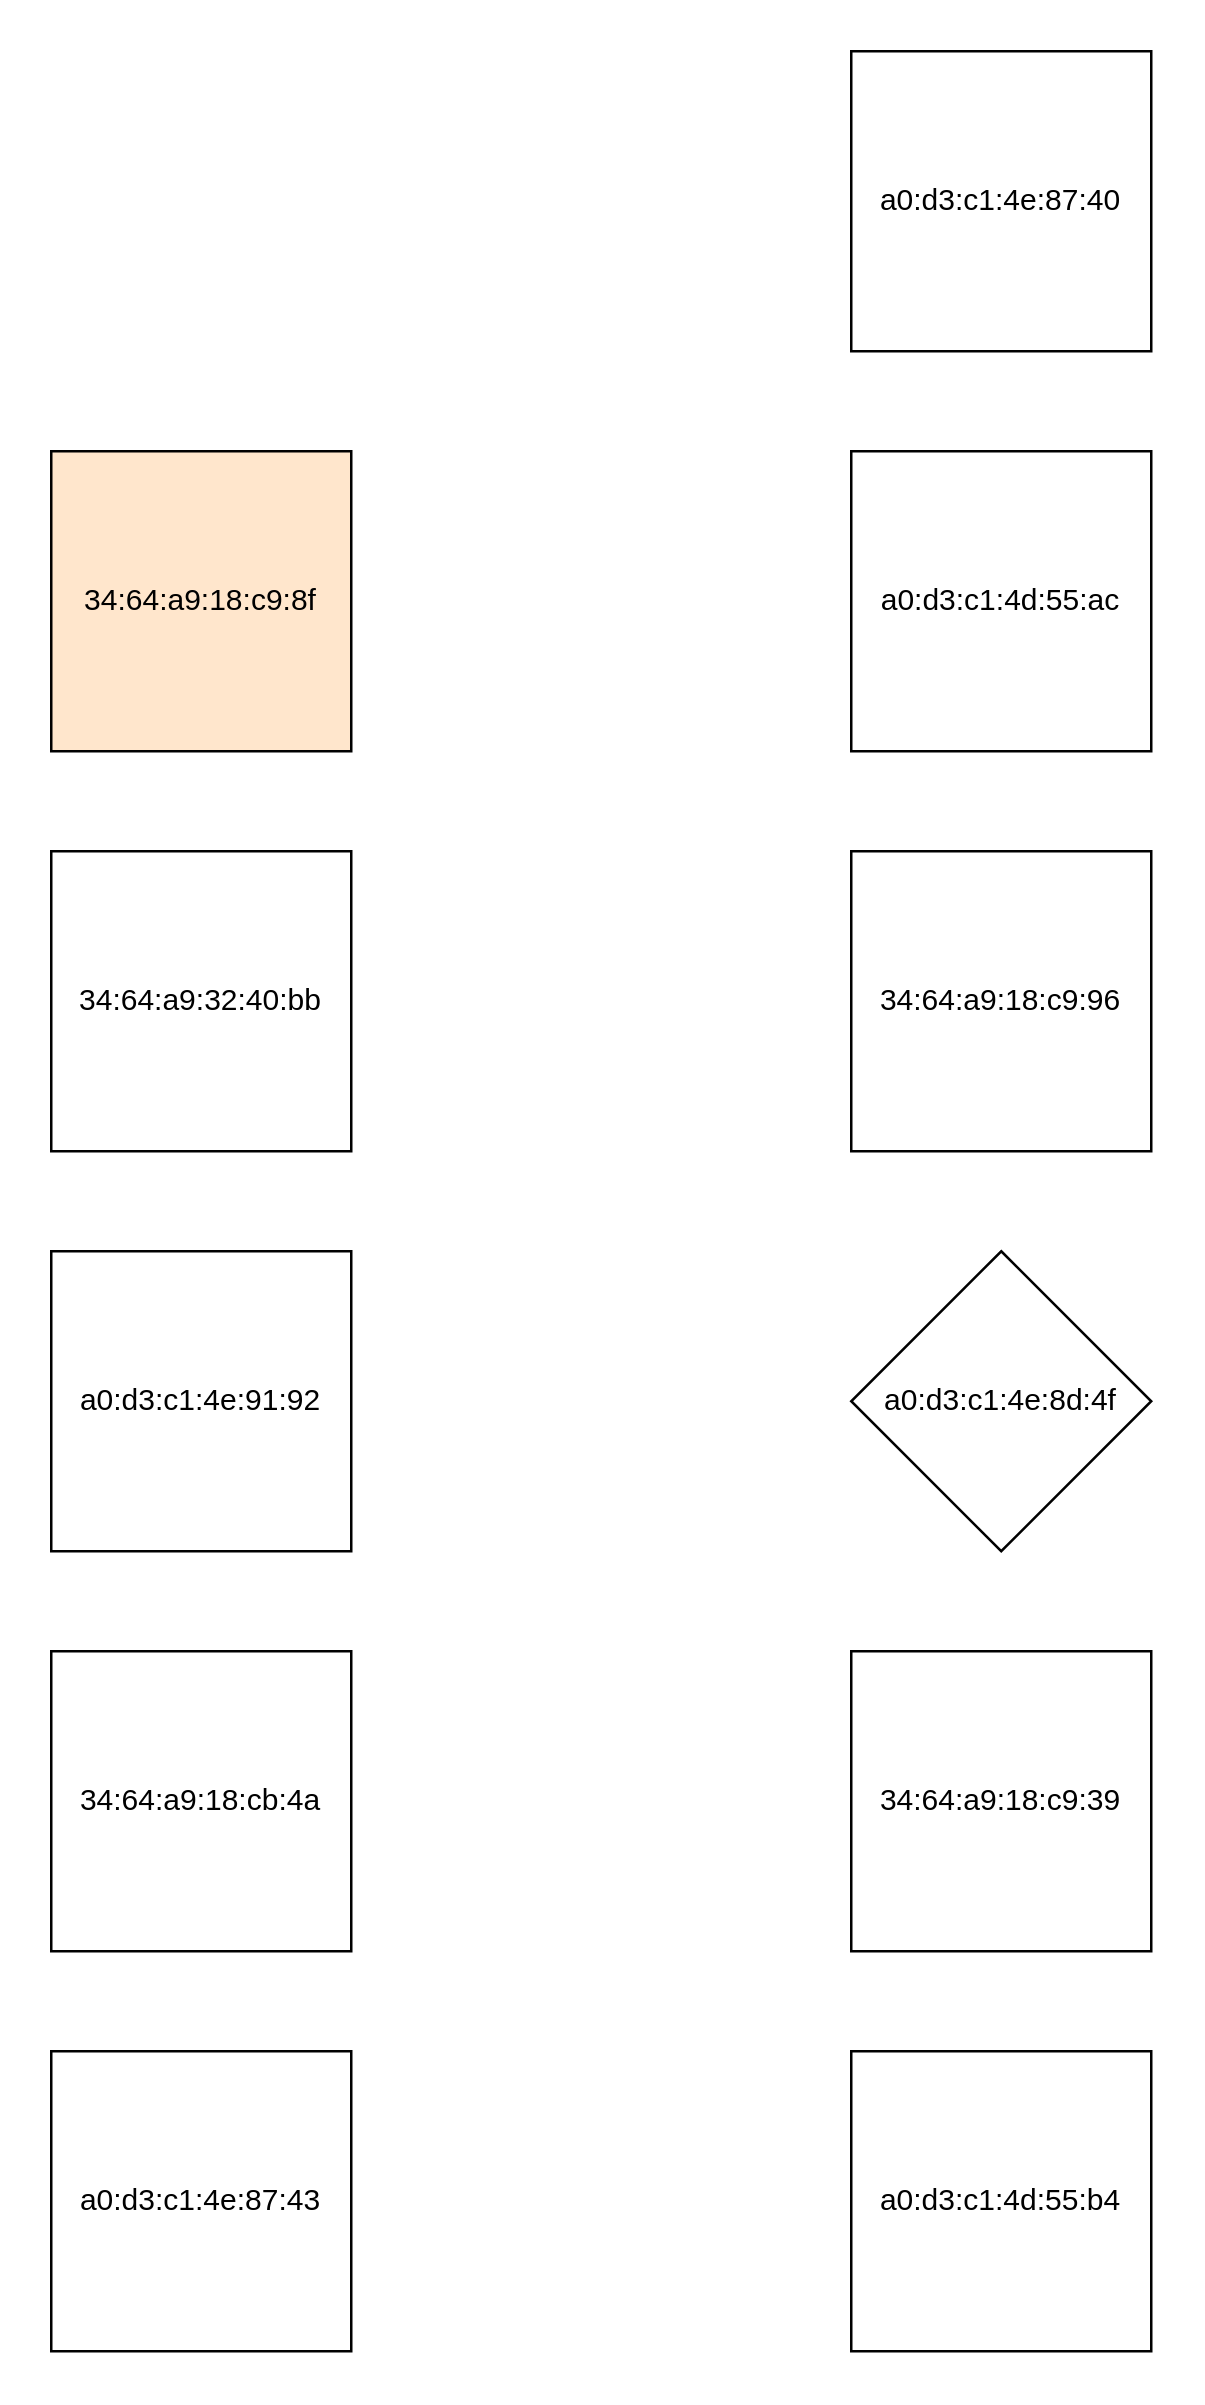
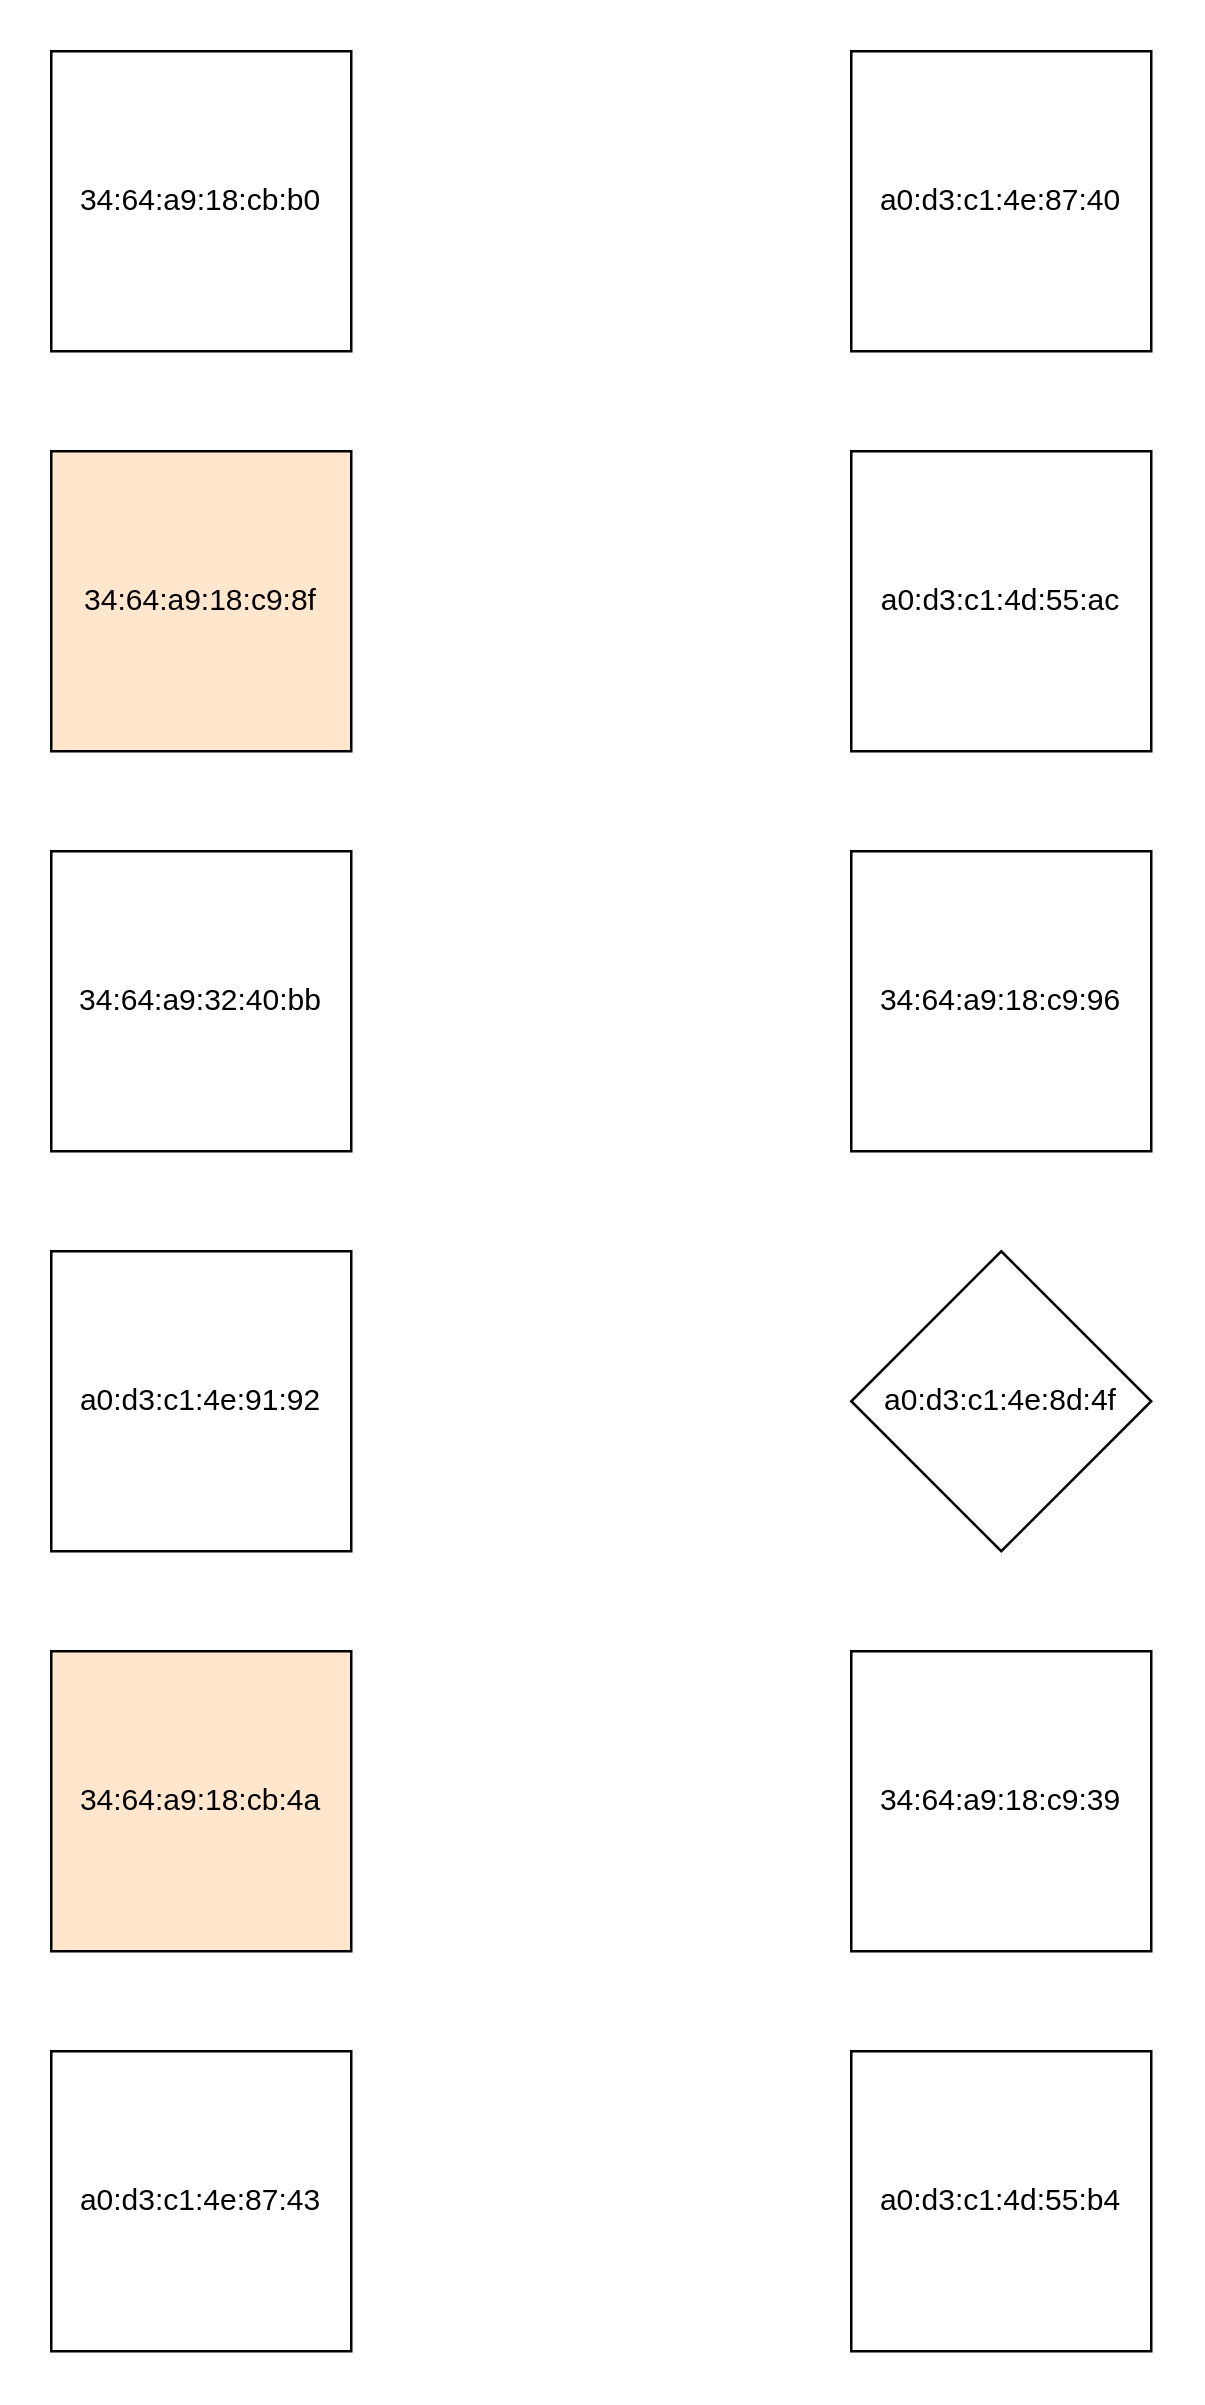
node "34:64:a9:18:cb:b0": added
node "34:64:a9:18:cb:4a": fillcolor #ffffff -> #ffe6cc
